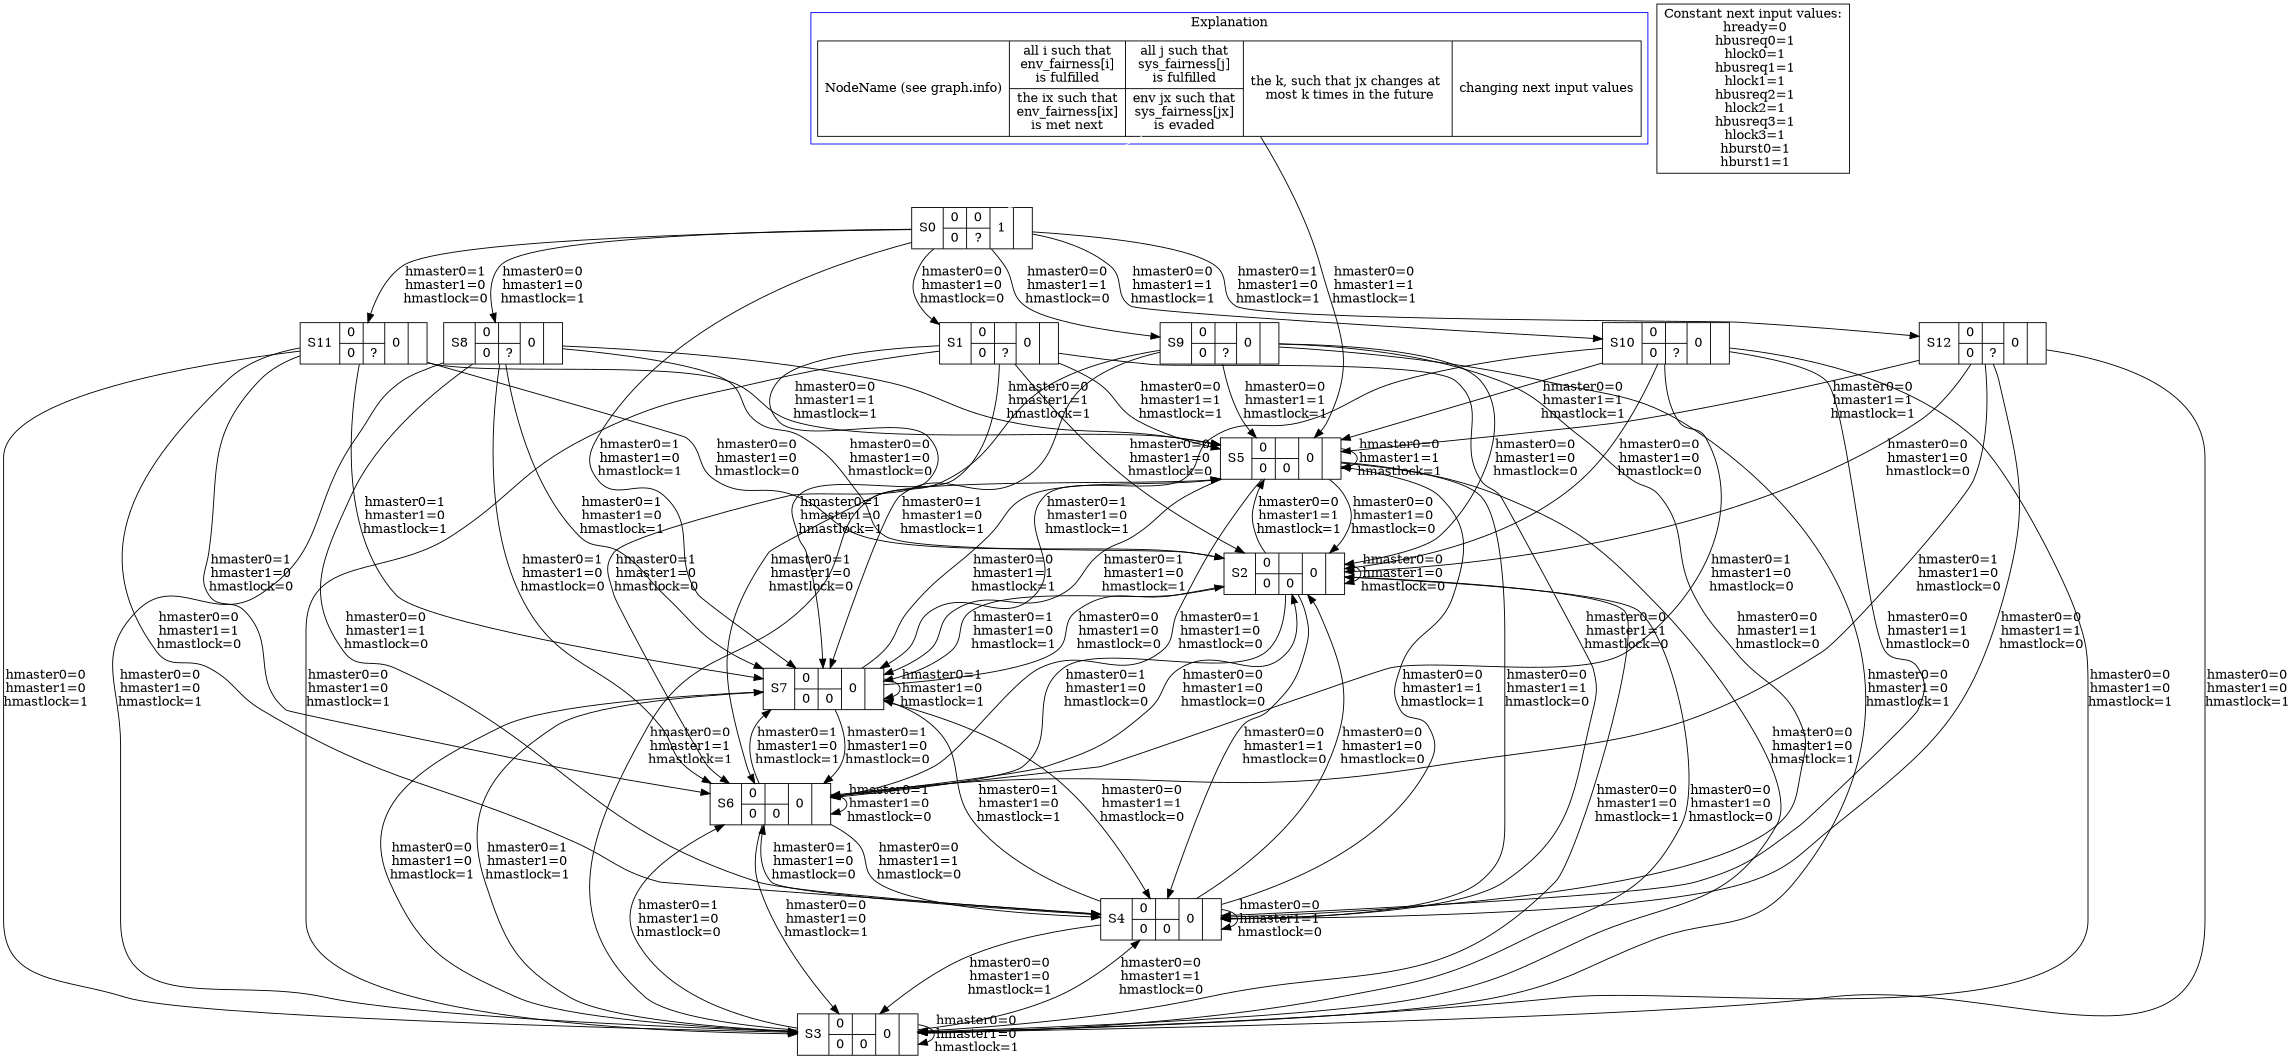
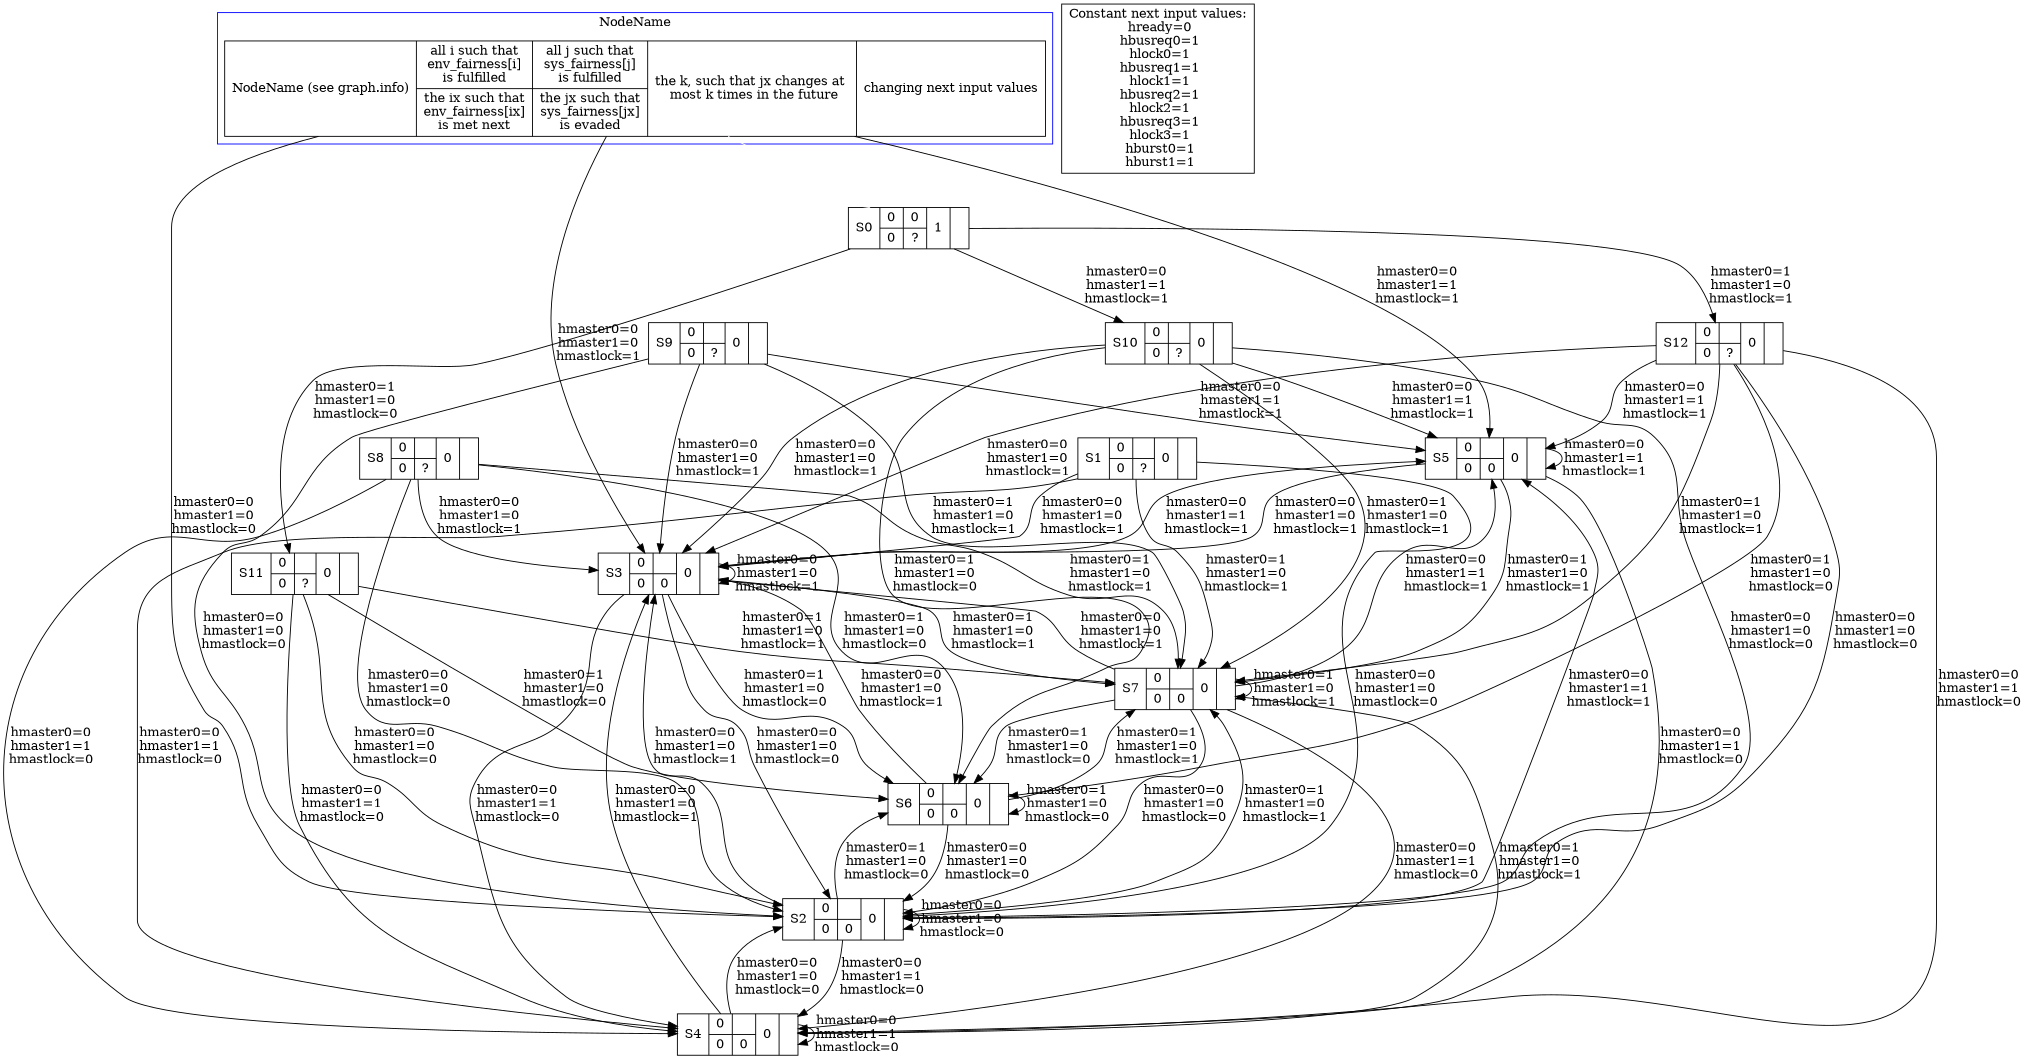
cluster "Explanation": label "Explanation" -> "NodeName"
node "NodeName (see graph.info)": text "env jx such that" -> "the jx such that"
edge "S0" -> "S8": removed, label "hmaster0=0 hmaster1=0 hmastlock=1"
edge "S0" -> "S1": removed, label "hmaster0=0 hmaster1=0 hmastlock=0"
edge "S0" -> "S9": removed, label "hmaster0=0 hmaster1=1 hmastlock=0"
edge "S8" -> "S5": removed, label "hmaster0=0 hmaster1=1 hmastlock=1"
edge "S0" -> "S7": now "S12" -> "S7"
edge "S1" -> "S5": removed, label "hmaster0=0 hmaster1=1 hmastlock=1"
edge "S11" -> "S5": removed, label "hmaster0=0 hmaster1=1 hmastlock=1"
edge "S1" -> "S6": removed, label "hmaster0=1 hmaster1=0 hmastlock=0"
edge "S9" -> "S6": removed, label "hmaster0=1 hmaster1=0 hmastlock=0"
edge "S5" -> "S2": now "NodeName (see graph.info)" -> "S2"
edge "S5" -> "S6": removed, label "hmaster0=1 hmaster1=0 hmastlock=0"
edge "S4" -> "S5": removed, label "hmaster0=0 hmaster1=1 hmastlock=1"
edge "S9" -> "S4": removed, label "hmaster0=0 hmaster1=1 hmastlock=0"
edge "S10" -> "S4": removed, label "hmaster0=0 hmaster1=1 hmastlock=0"
edge "S6" -> "S4": removed, label "hmaster0=0 hmaster1=1 hmastlock=0"
edge "S4" -> "S6": removed, label "hmaster0=1 hmaster1=0 hmastlock=0"
edge "S11" -> "S3": now "NodeName (see graph.info)" -> "S3"
